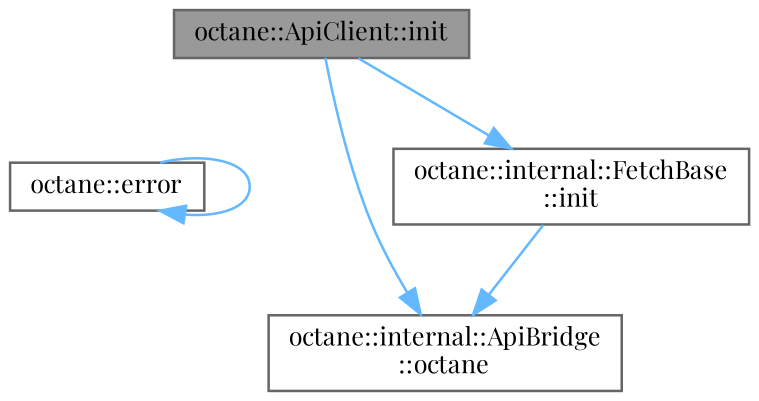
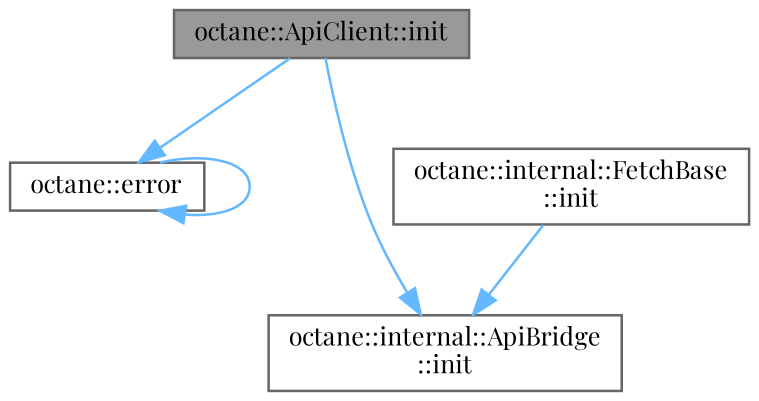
edge "octane::ApiClient::init" -> "octane::internal::FetchBase ::init": now "octane::ApiClient::init" -> "octane::error"
node "octane::internal::ApiBridge ::octane": label "octane::internal::ApiBridge ::octane" -> "octane::internal::ApiBridge ::init"
